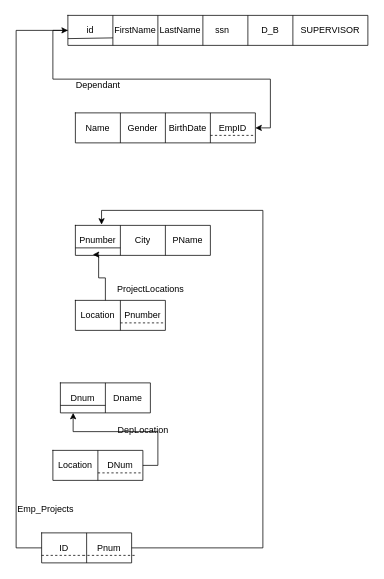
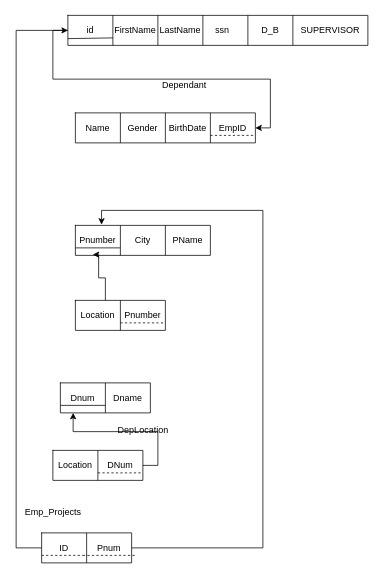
node "Dependant": moved (98, 85) -> (184, 85)
node "ProjectLocations": removed
node "Emp_Projects": moved (45, 509) -> (53, 513)
